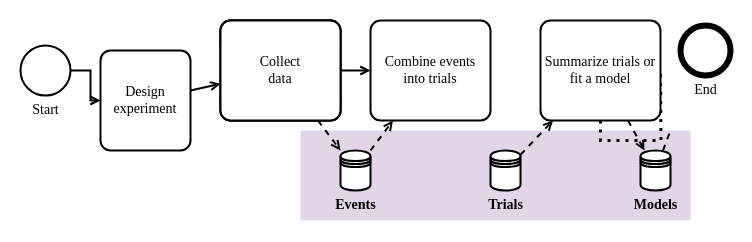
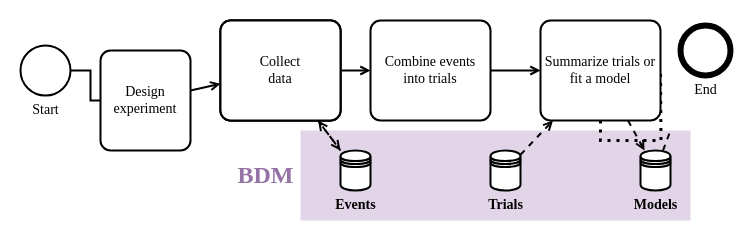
edge "Combine events into trials" -> "Summarize trials or fit a model": added
edge "Start" -> "Design experiment": arrowhead open -> none
edge "Events" -> "Combine events into trials": now "Events" -> "Collect data"
node "BDM": added
